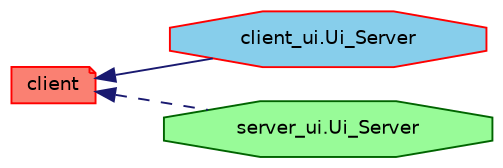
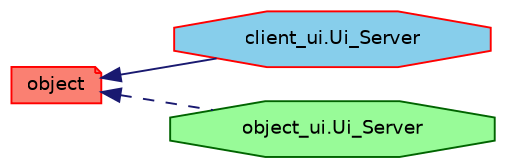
node "client": label "client" -> "object"
node "server_ui.Ui_Server": label "server_ui.Ui_Server" -> "object_ui.Ui_Server"
